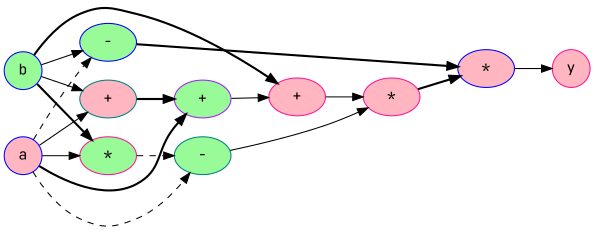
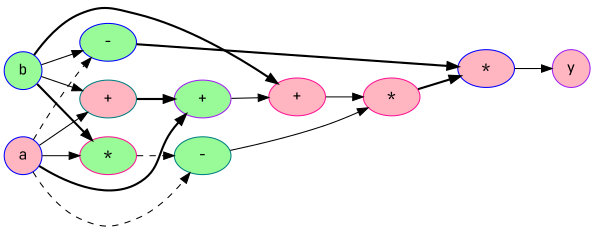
node "y": color deeppink -> purple
